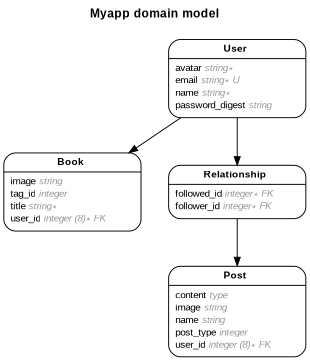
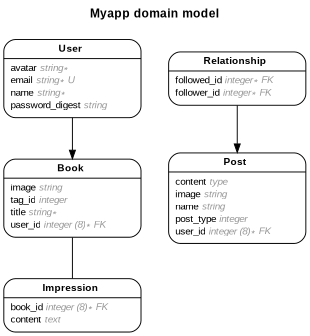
edge "User" -- "Relationship": removed
node "Impression": added
